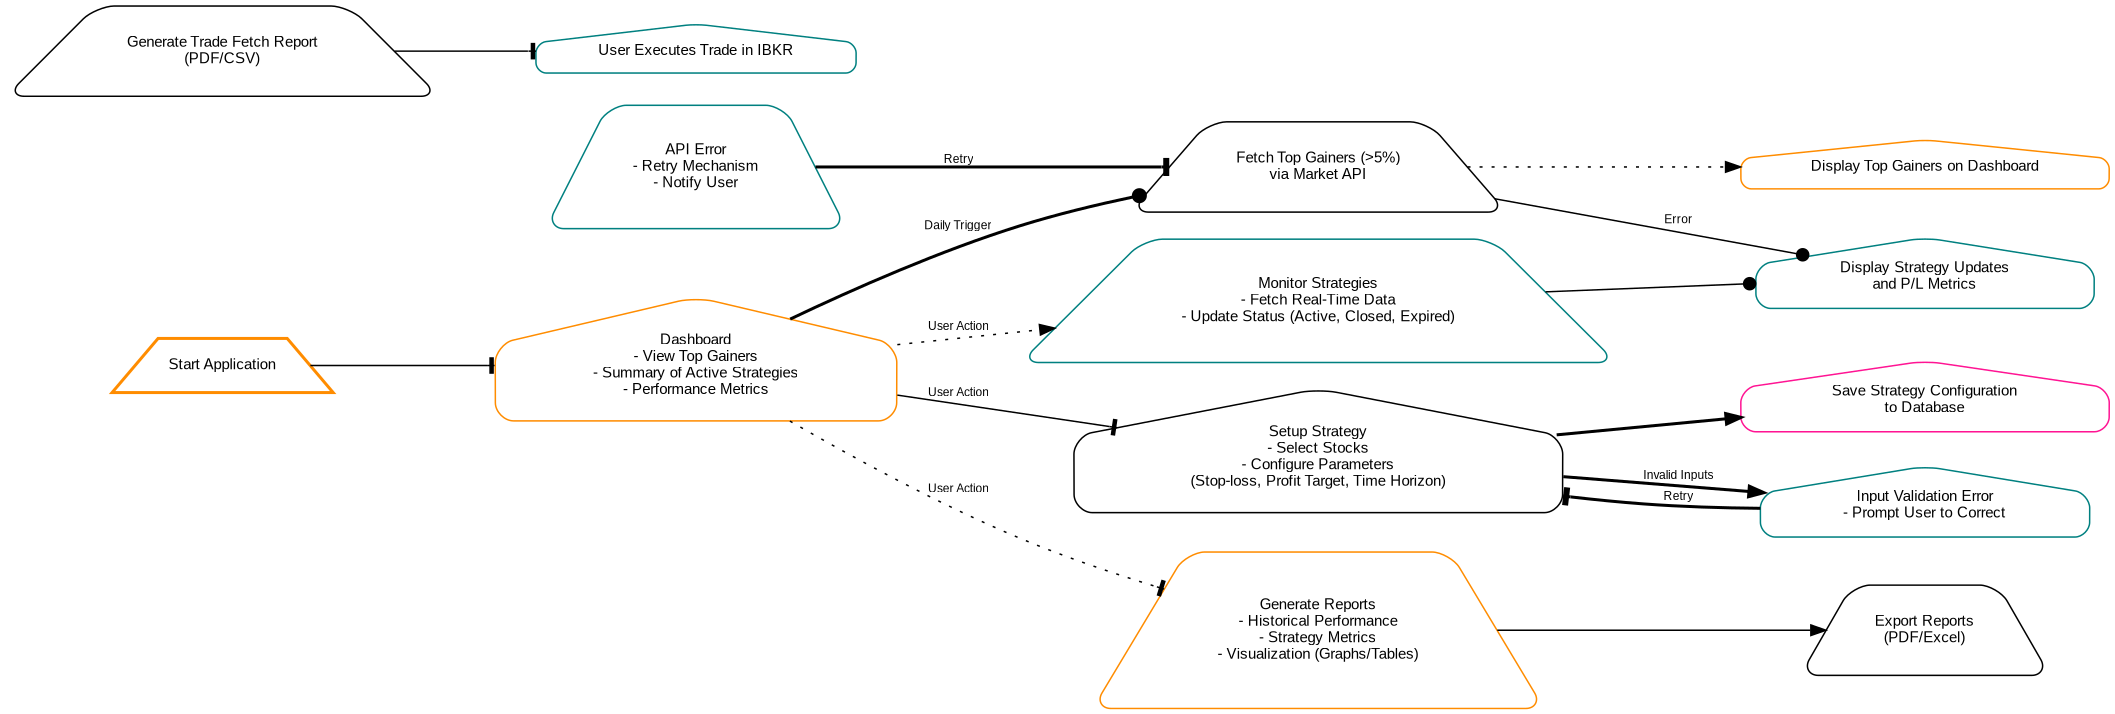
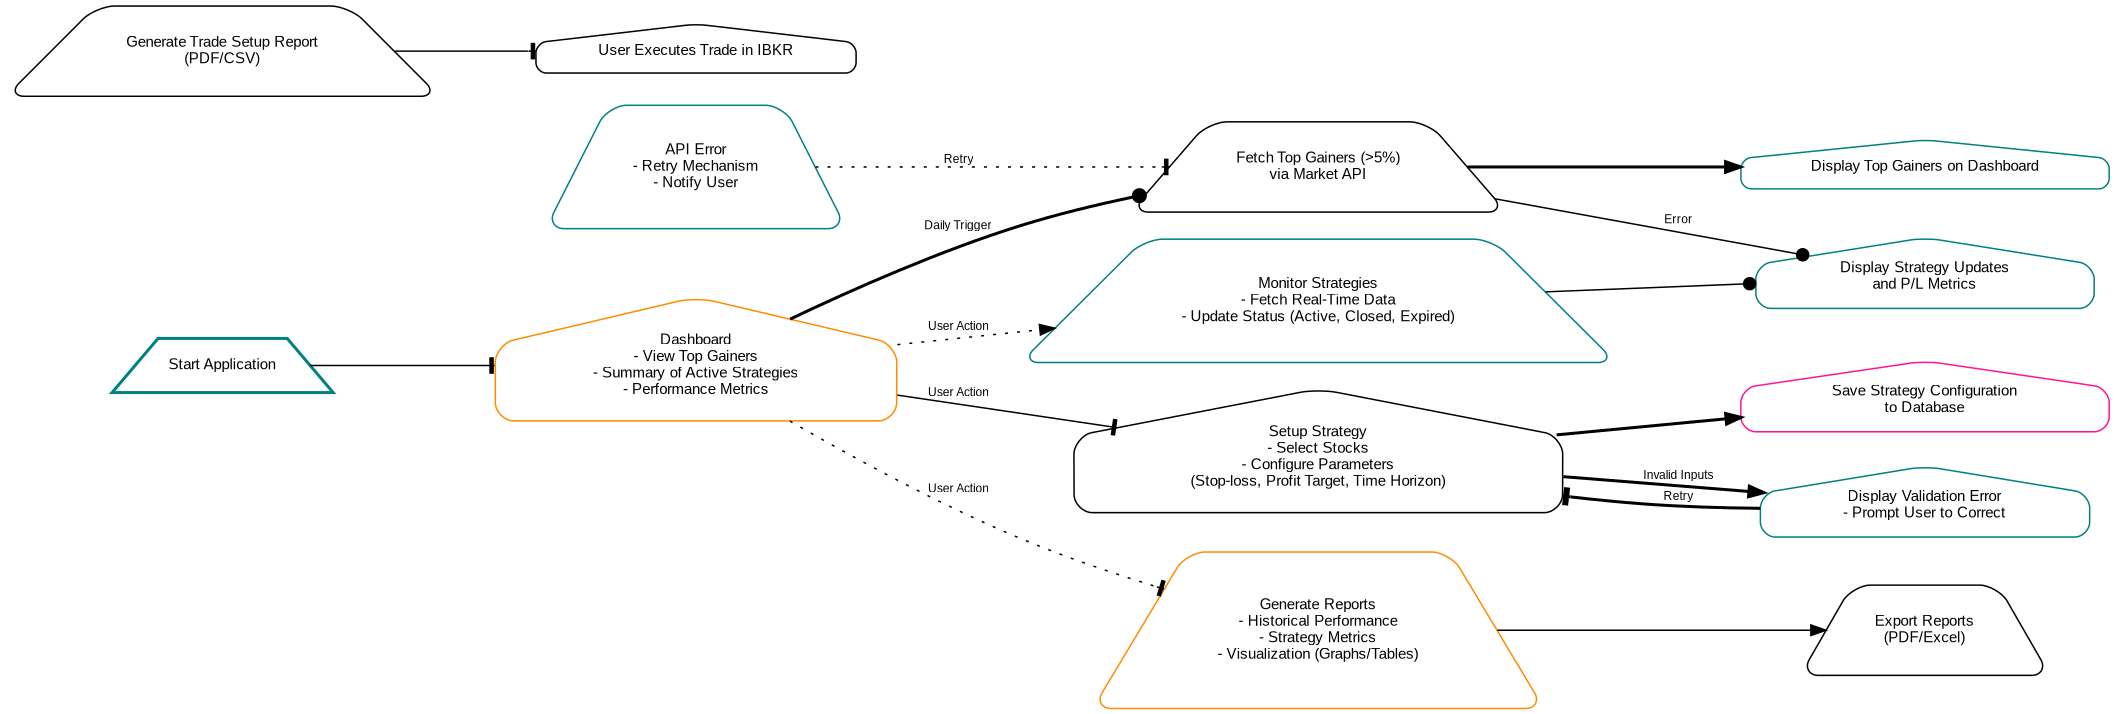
node "Generate Trade Fetch Report (PDF/CSV)": label "Generate Trade Fetch Report (PDF/CSV)" -> "Generate Trade Setup Report (PDF/CSV)"
node "User Executes Trade in IBKR": color teal -> black
edge "API Error - Retry Mechanism - Notify User" -> "Fetch Top Gainers (>5%) via Market API": style bold -> dotted
edge "Fetch Top Gainers (>5%) via Market API" -> "Display Top Gainers on Dashboard": style dotted -> bold
node "Display Top Gainers on Dashboard": color darkorange -> teal
node "Start Application": color darkorange -> teal
node "Input Validation Error - Prompt User to Correct": label "Input Validation Error - Prompt User to Correct" -> "Display Validation Error - Prompt User to Correct"
